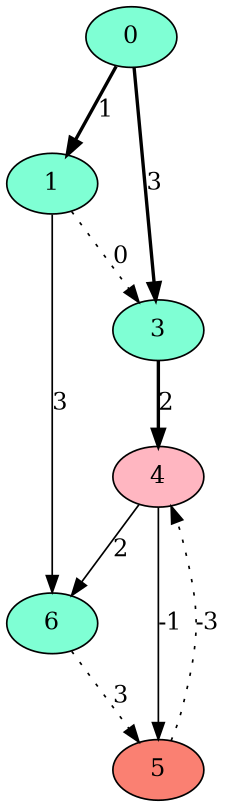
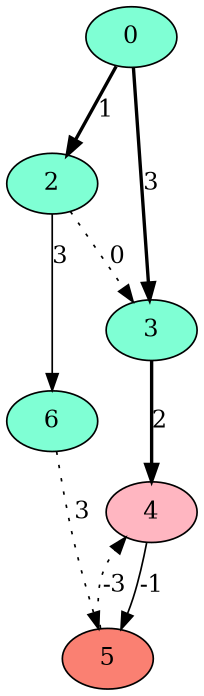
node "1": label "1" -> "2"
edge "4" -> "6": removed, label "2"
